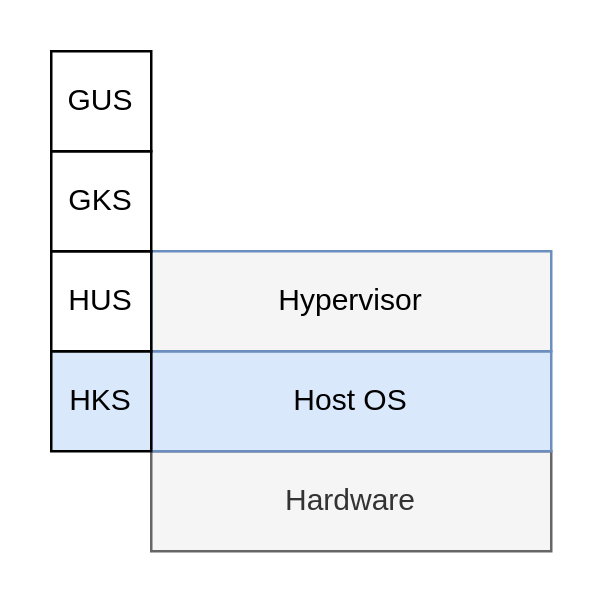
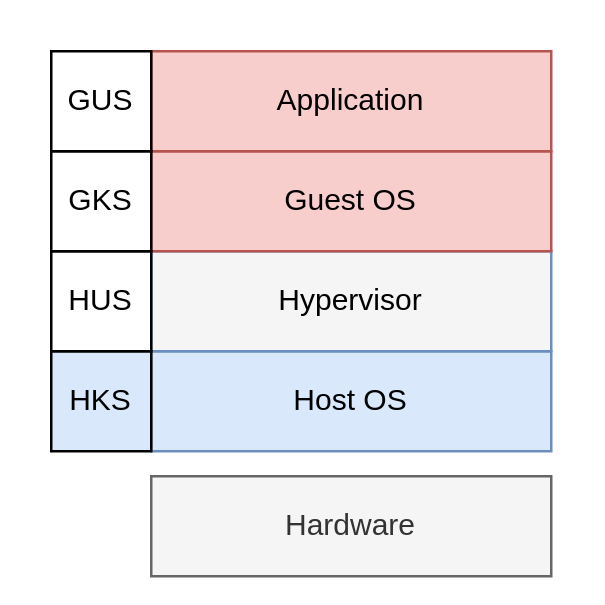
node "Application": added
node "Guest OS": added
node "Hardware": moved (351, 501) -> (351, 526)
